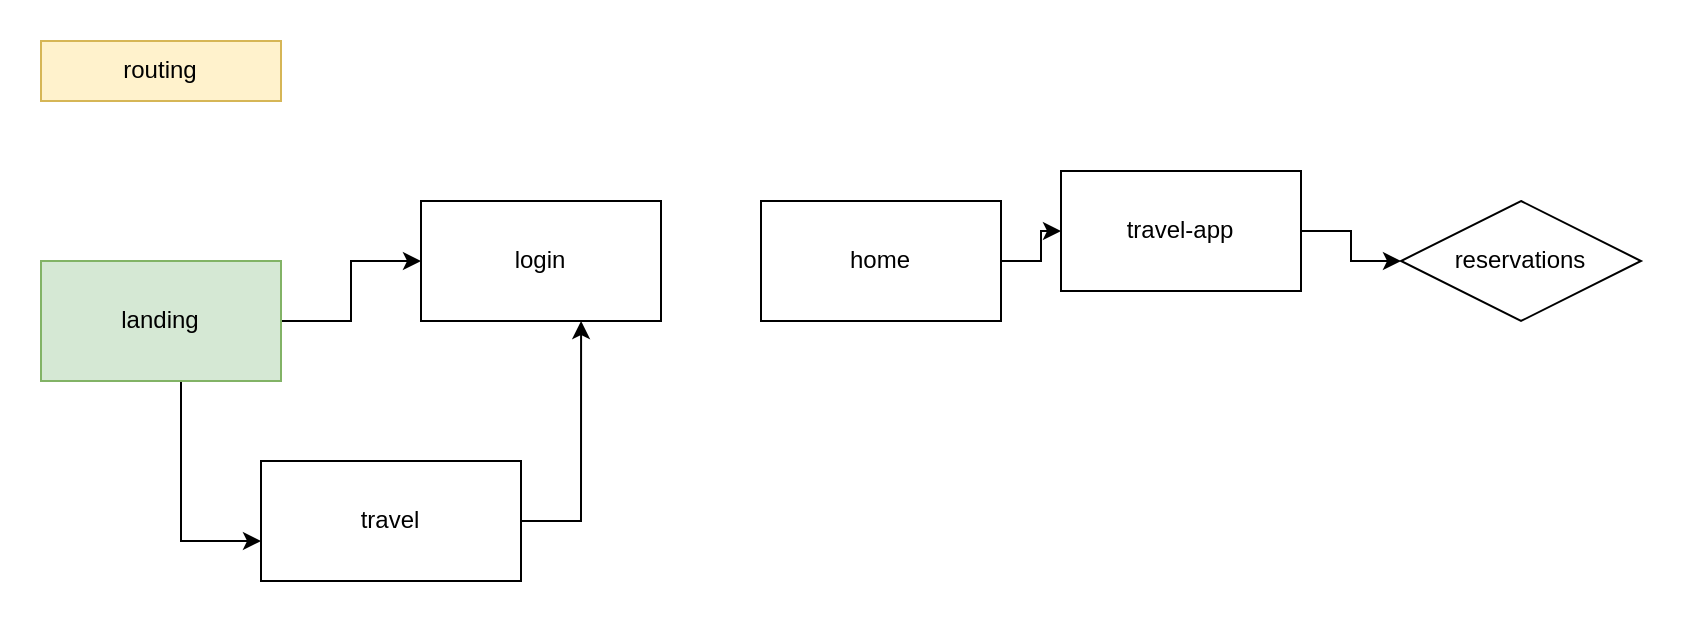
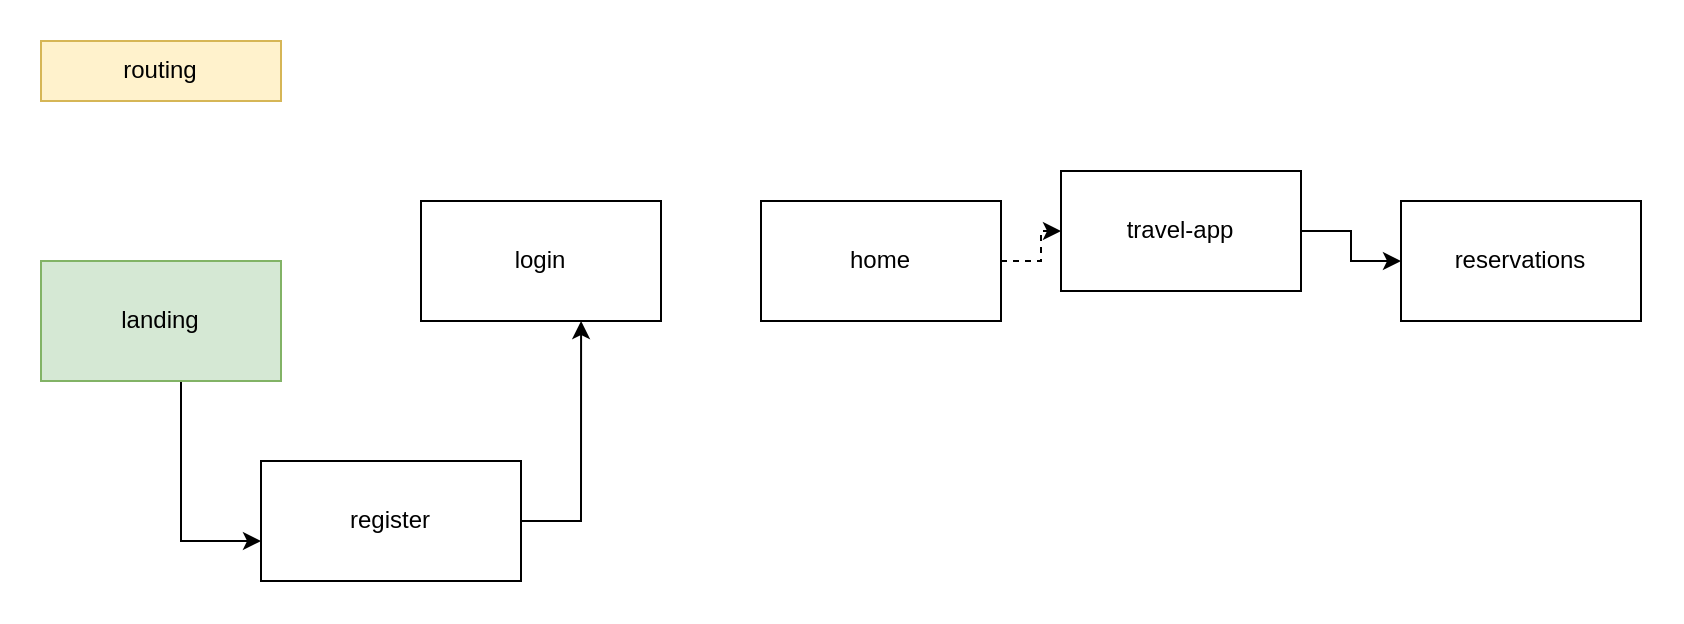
edge "home" -> "travel-app": style solid -> dashed
node "reservations": shape diamond -> rectangle
edge "landing" -> "login": removed
node "travel": label "travel" -> "register"
